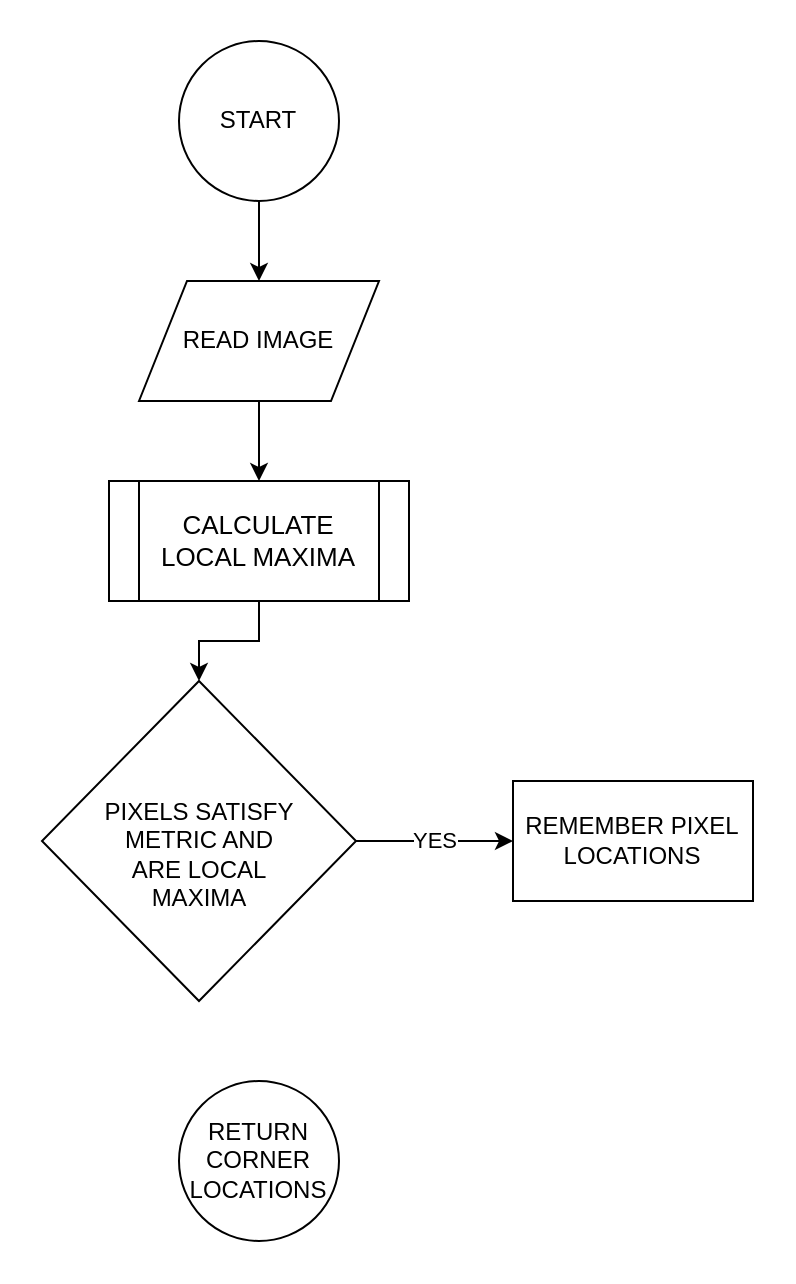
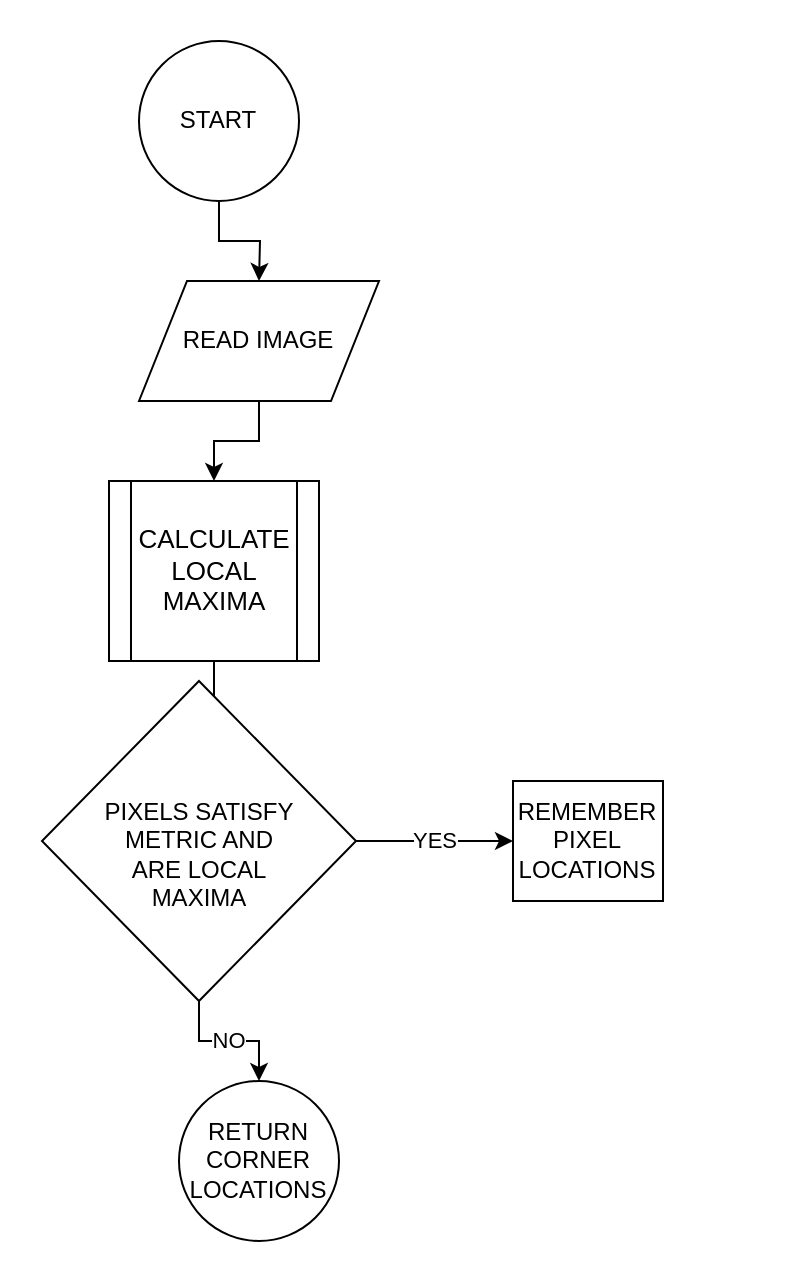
node "START": moved (259, 121) -> (219, 121)
node "CALCULATE LOCAL MAXIMA": size 300x120 -> 210x180
node "REMEMBER PIXEL LOCATIONS": size 240x120 -> 150x120
edge "PIXELS SATISFY METRIC AND ARE LOCAL MAXIMA" -> "RETURN CORNER LOCATIONS": added, label "NO"
